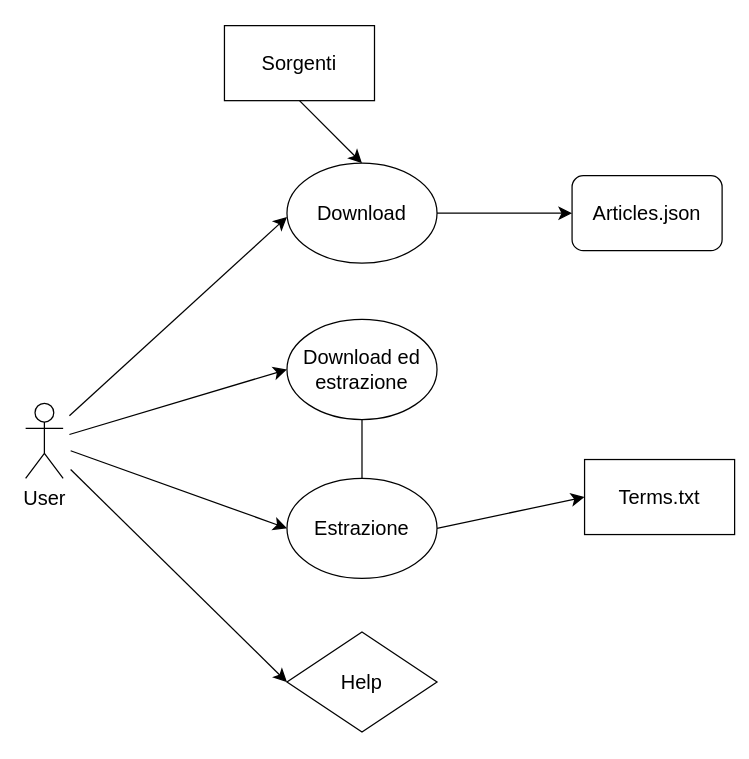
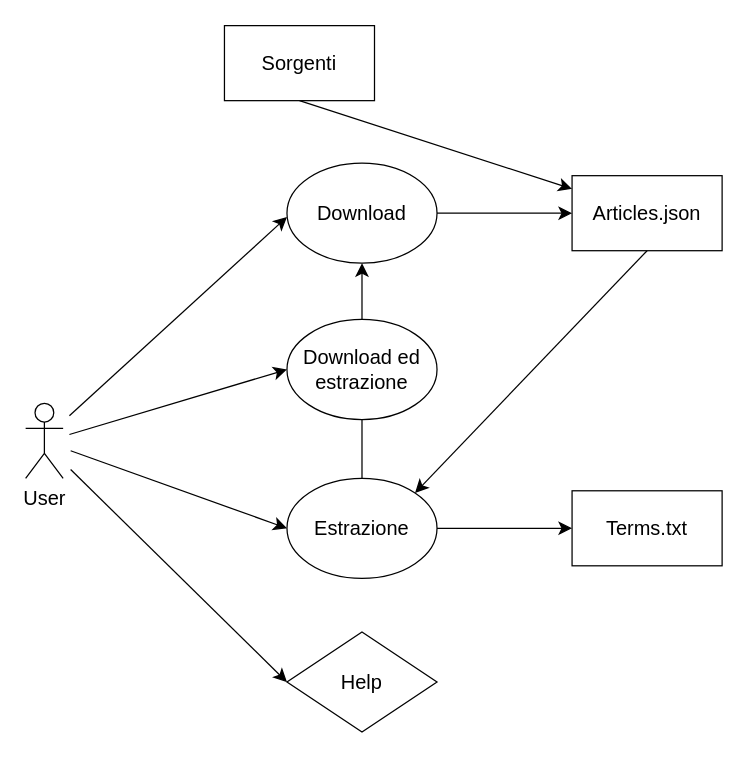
edge "Sorgenti" -> "Download": now "Sorgenti" -> "Articles.json"
node "Articles.json": shape rounded rectangle -> rectangle
edge "Download ed estrazione" -> "Download": added
edge "Articles.json" -> "Estrazione": added
node "Terms.txt": moved (659, 497) -> (647, 528)
